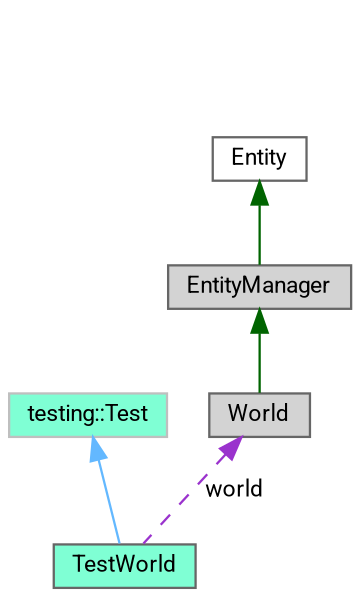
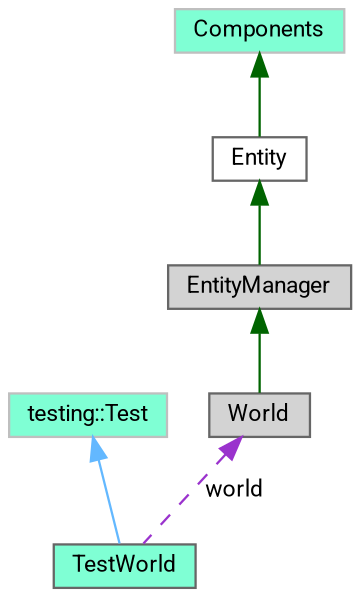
node "Components": added
